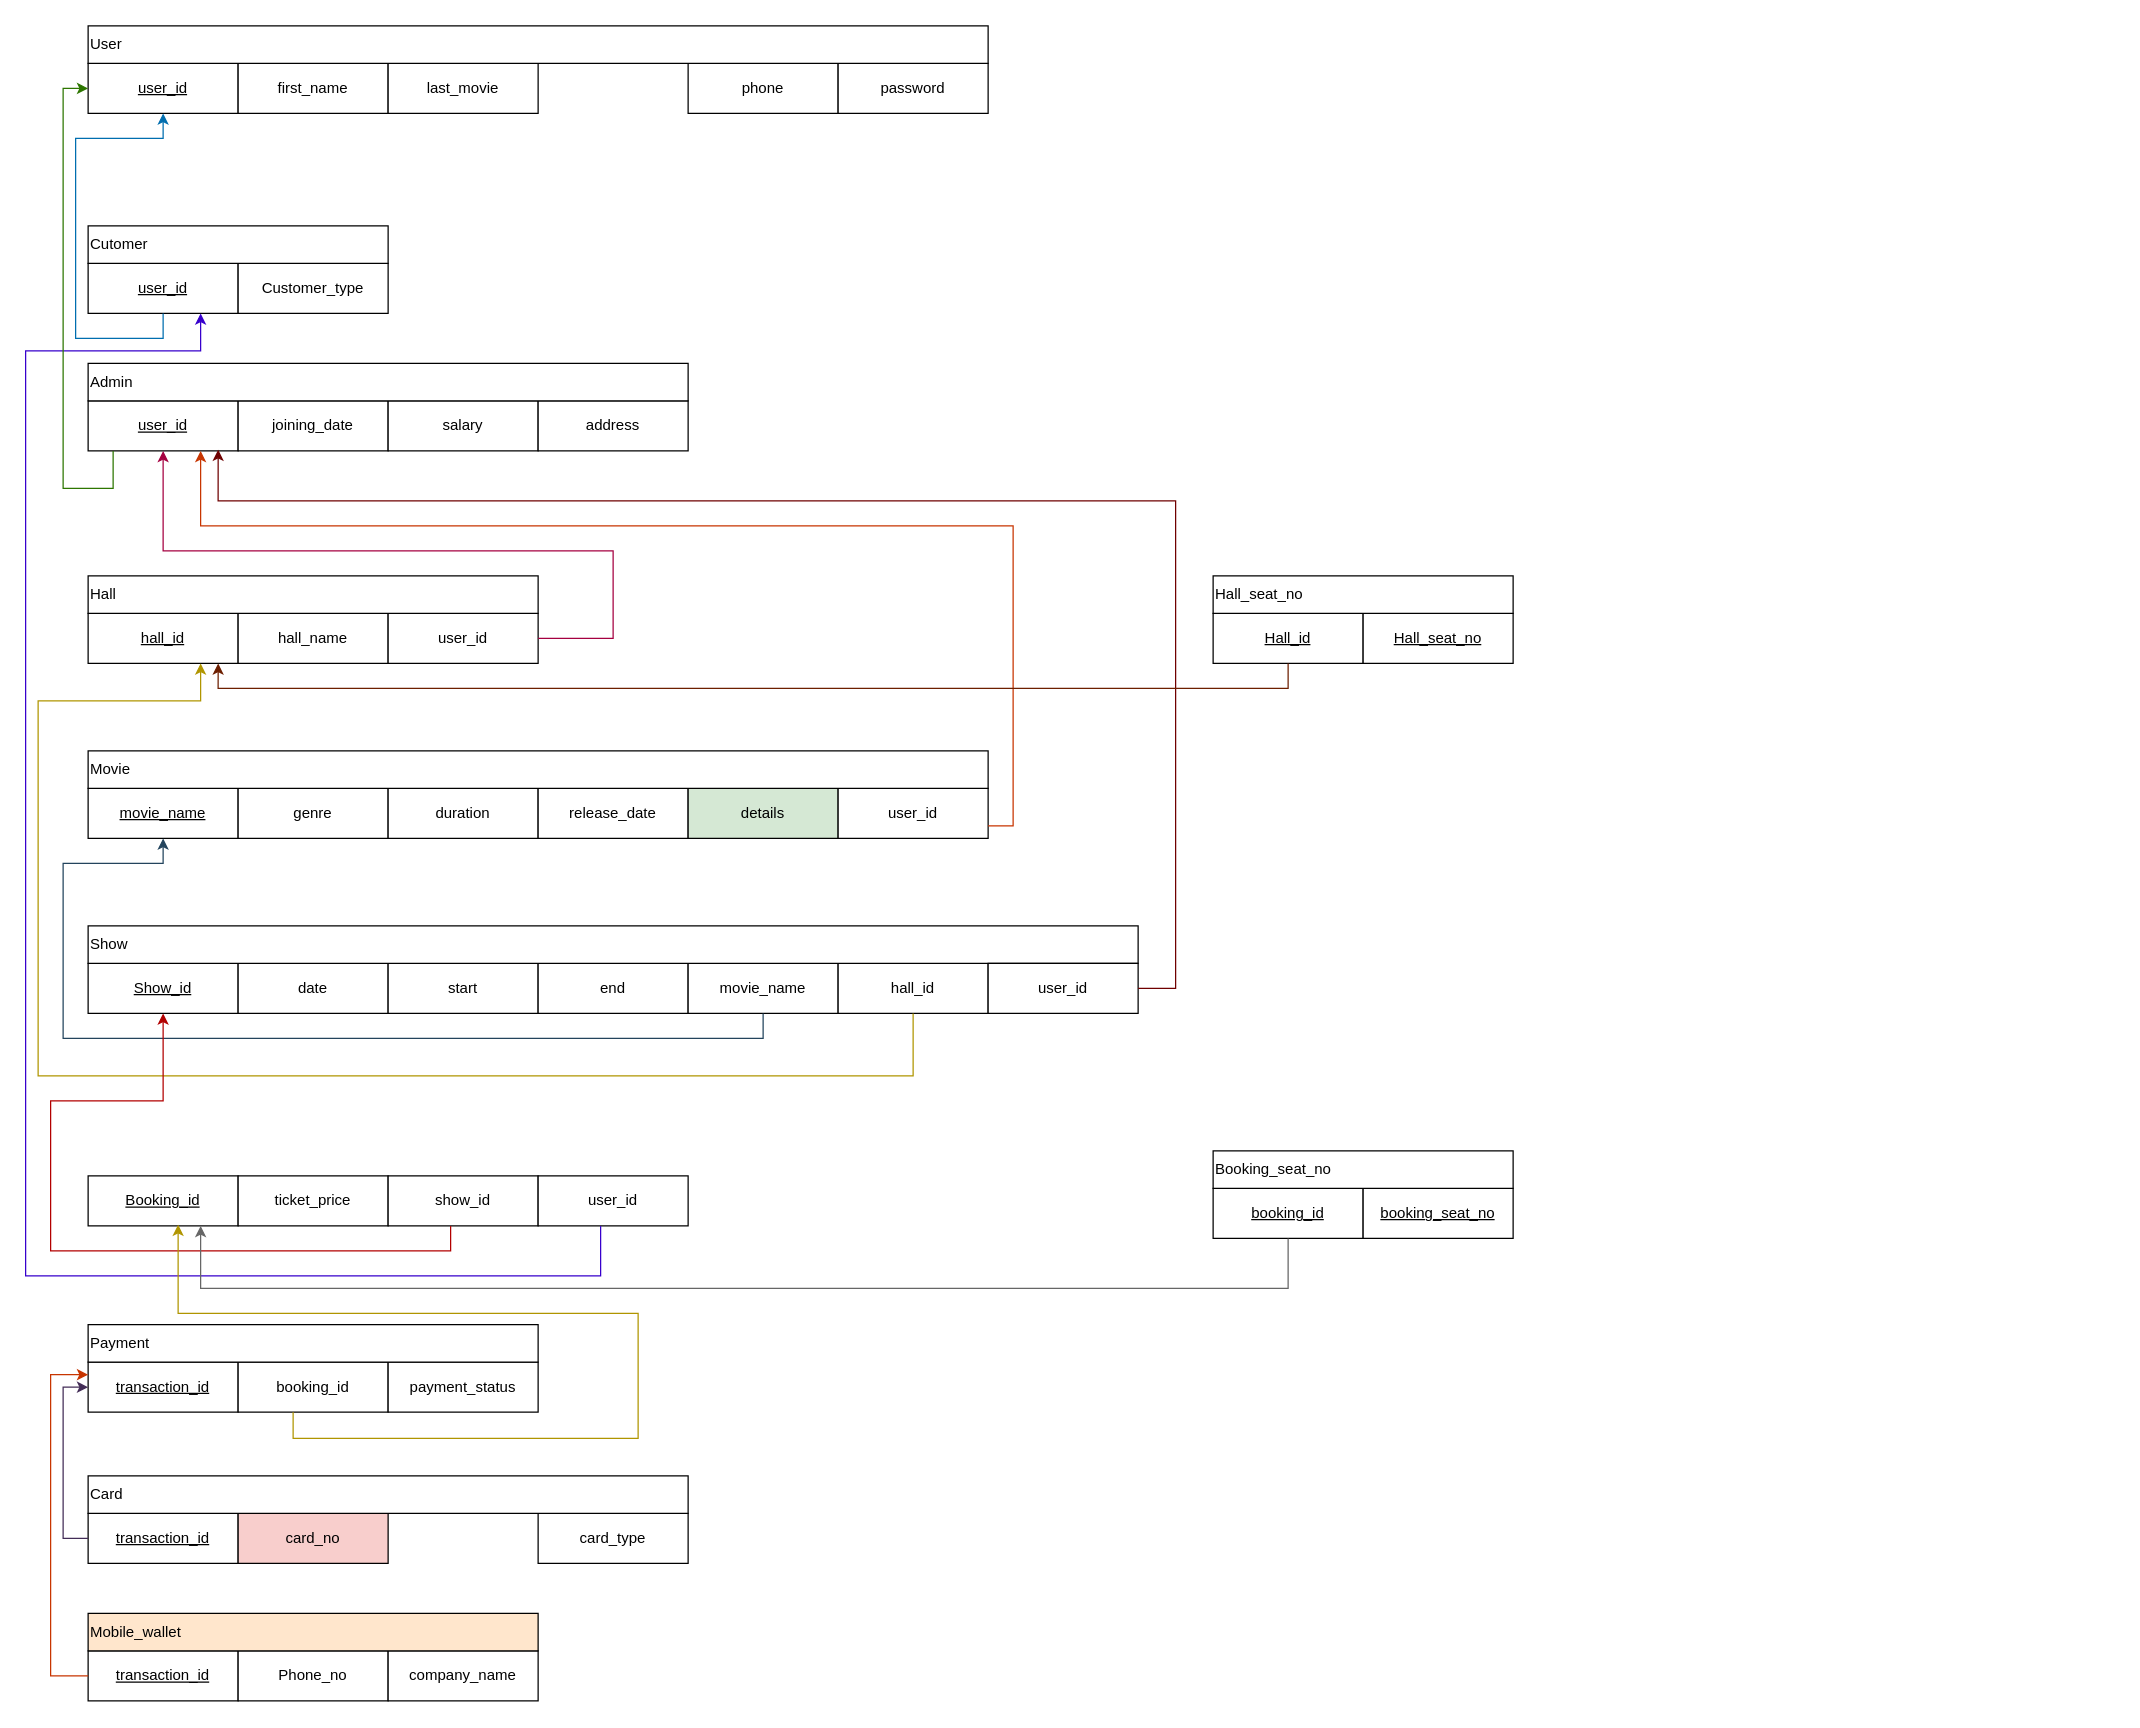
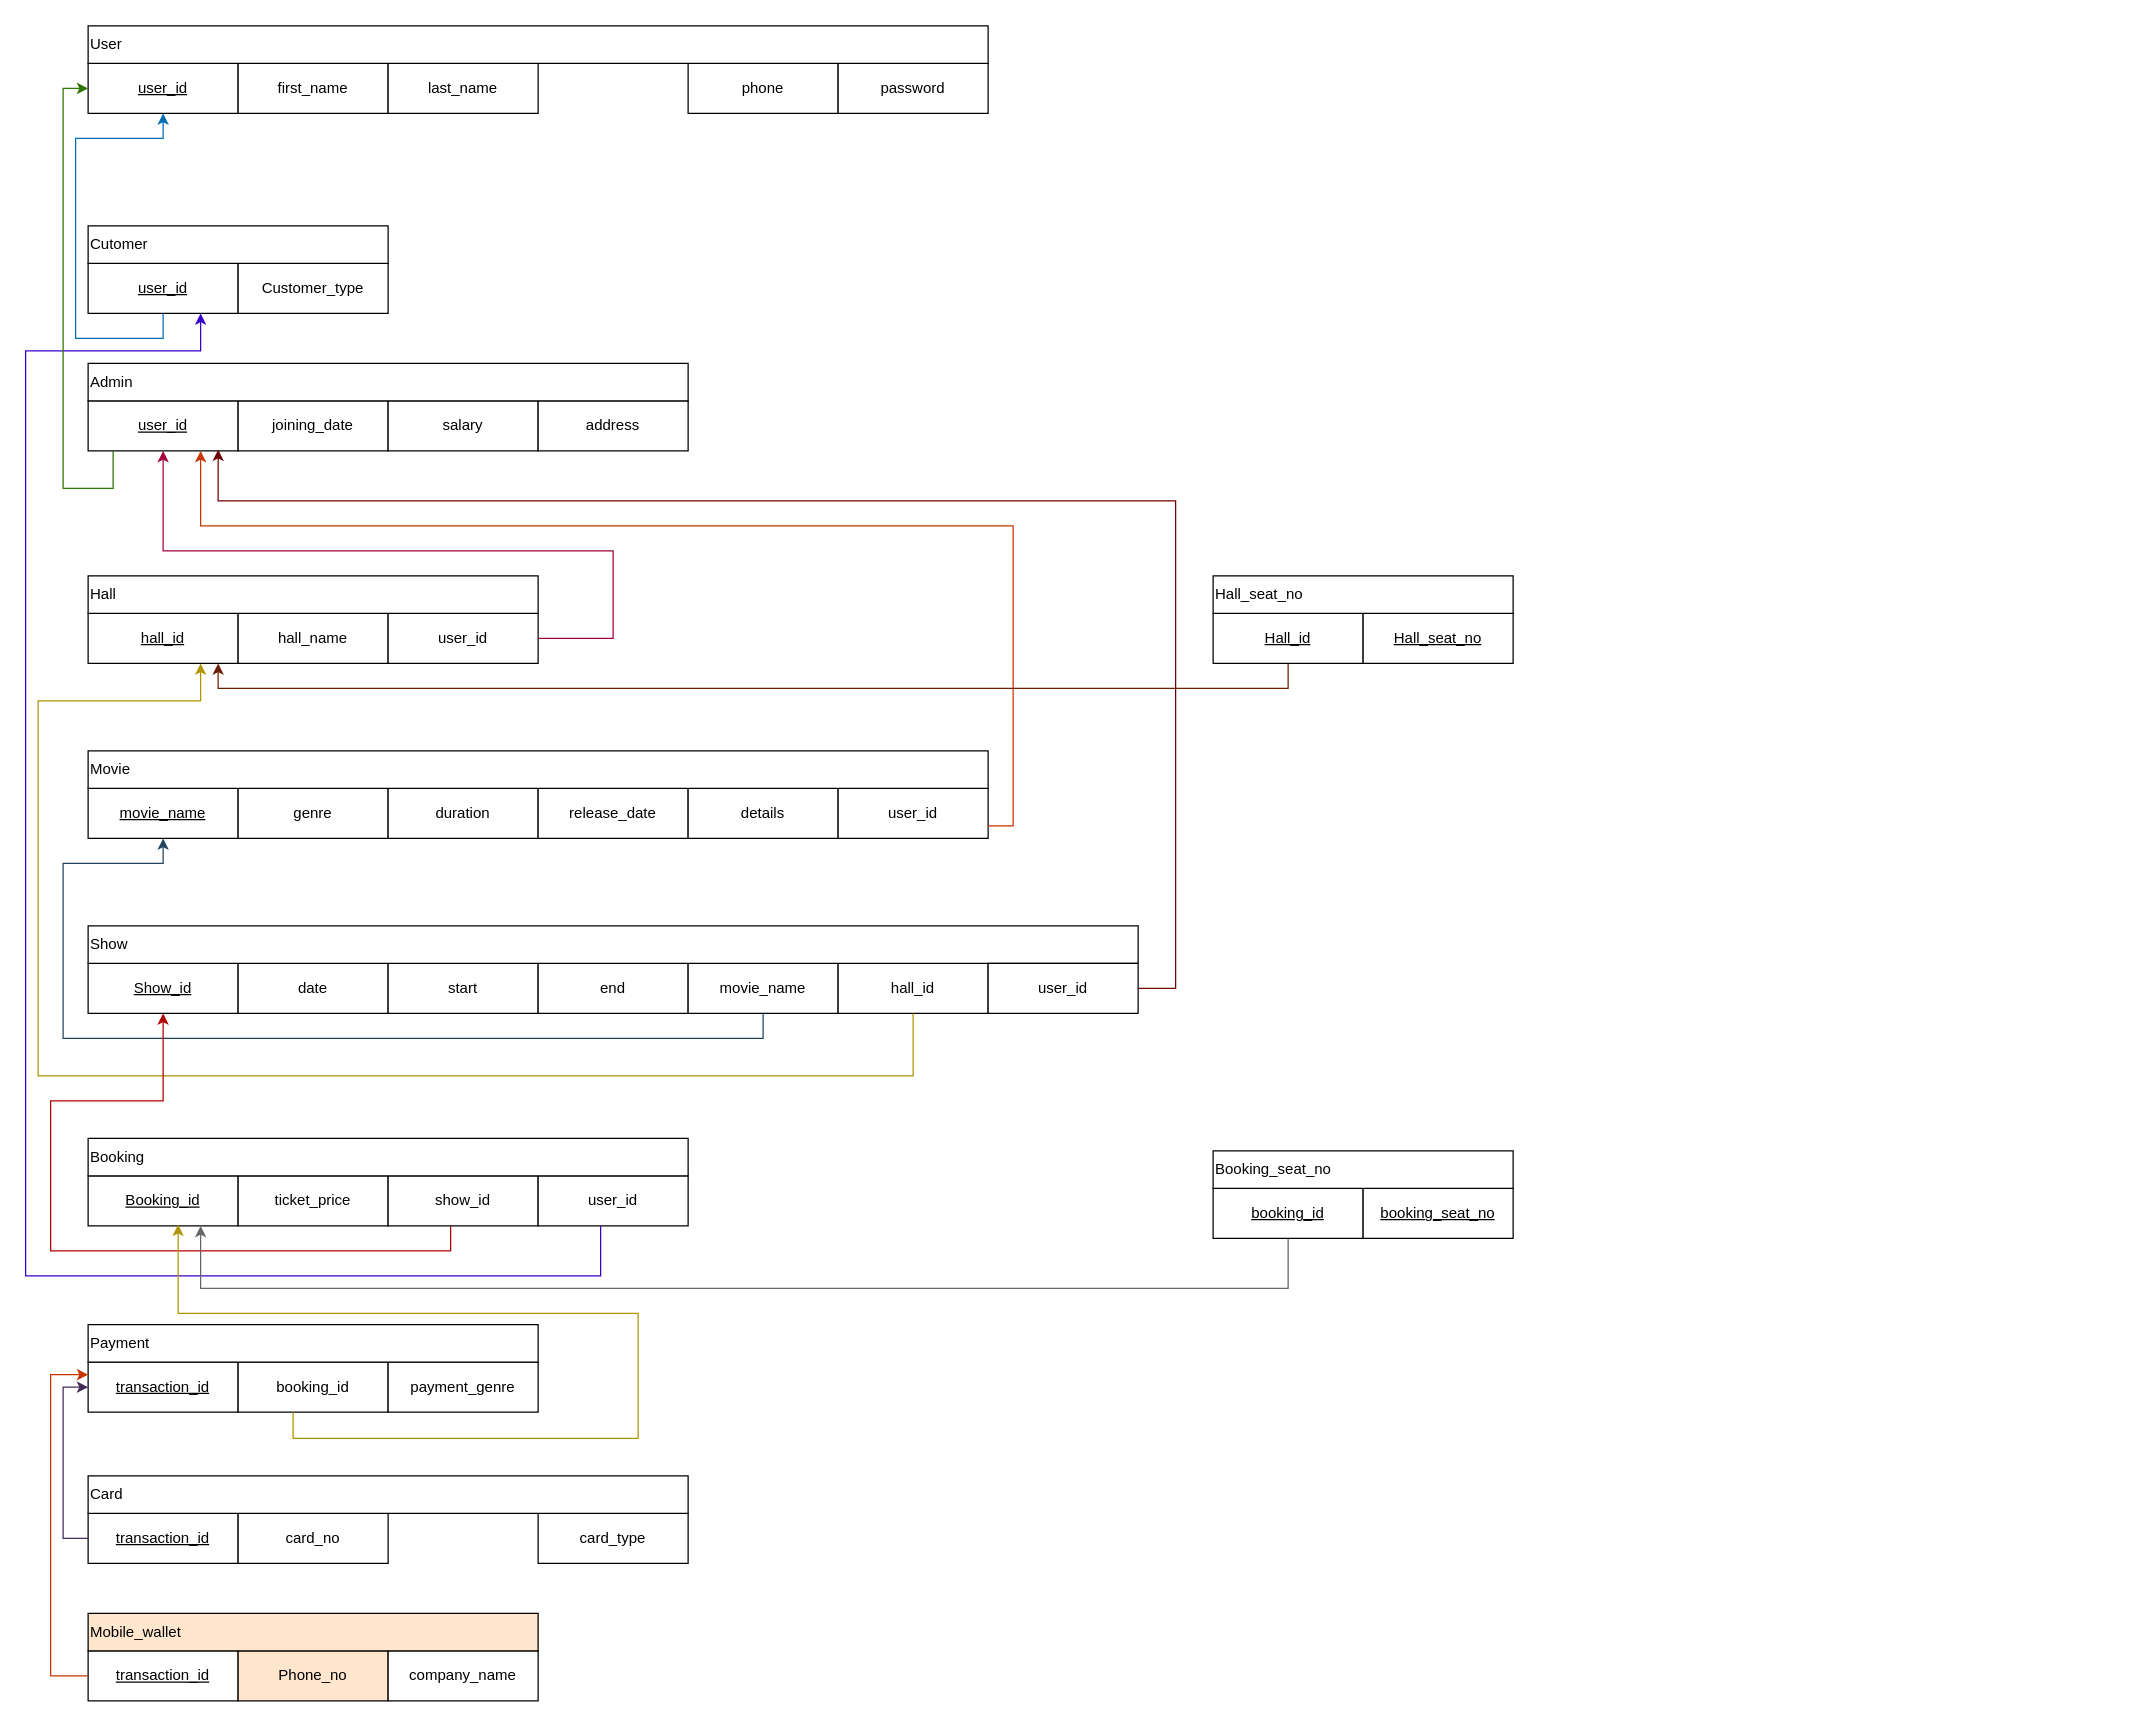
node "last_movie": label "last_movie" -> "last_name"
node "details": fillcolor #d5e8d4 -> #ffffff
node "Booking": added
node "payment_status": label "payment_status" -> "payment_genre"
node "card_no": fillcolor #f8cecc -> #ffffff
node "Phone_no": fillcolor #ffffff -> #ffe6cc
